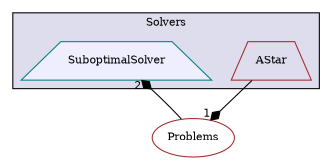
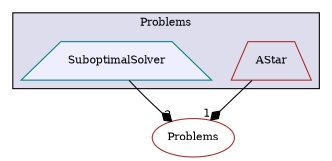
cluster "Solvers": label "Solvers" -> "Problems"
edge "Problems" -> "SuboptimalSolver": reversed
